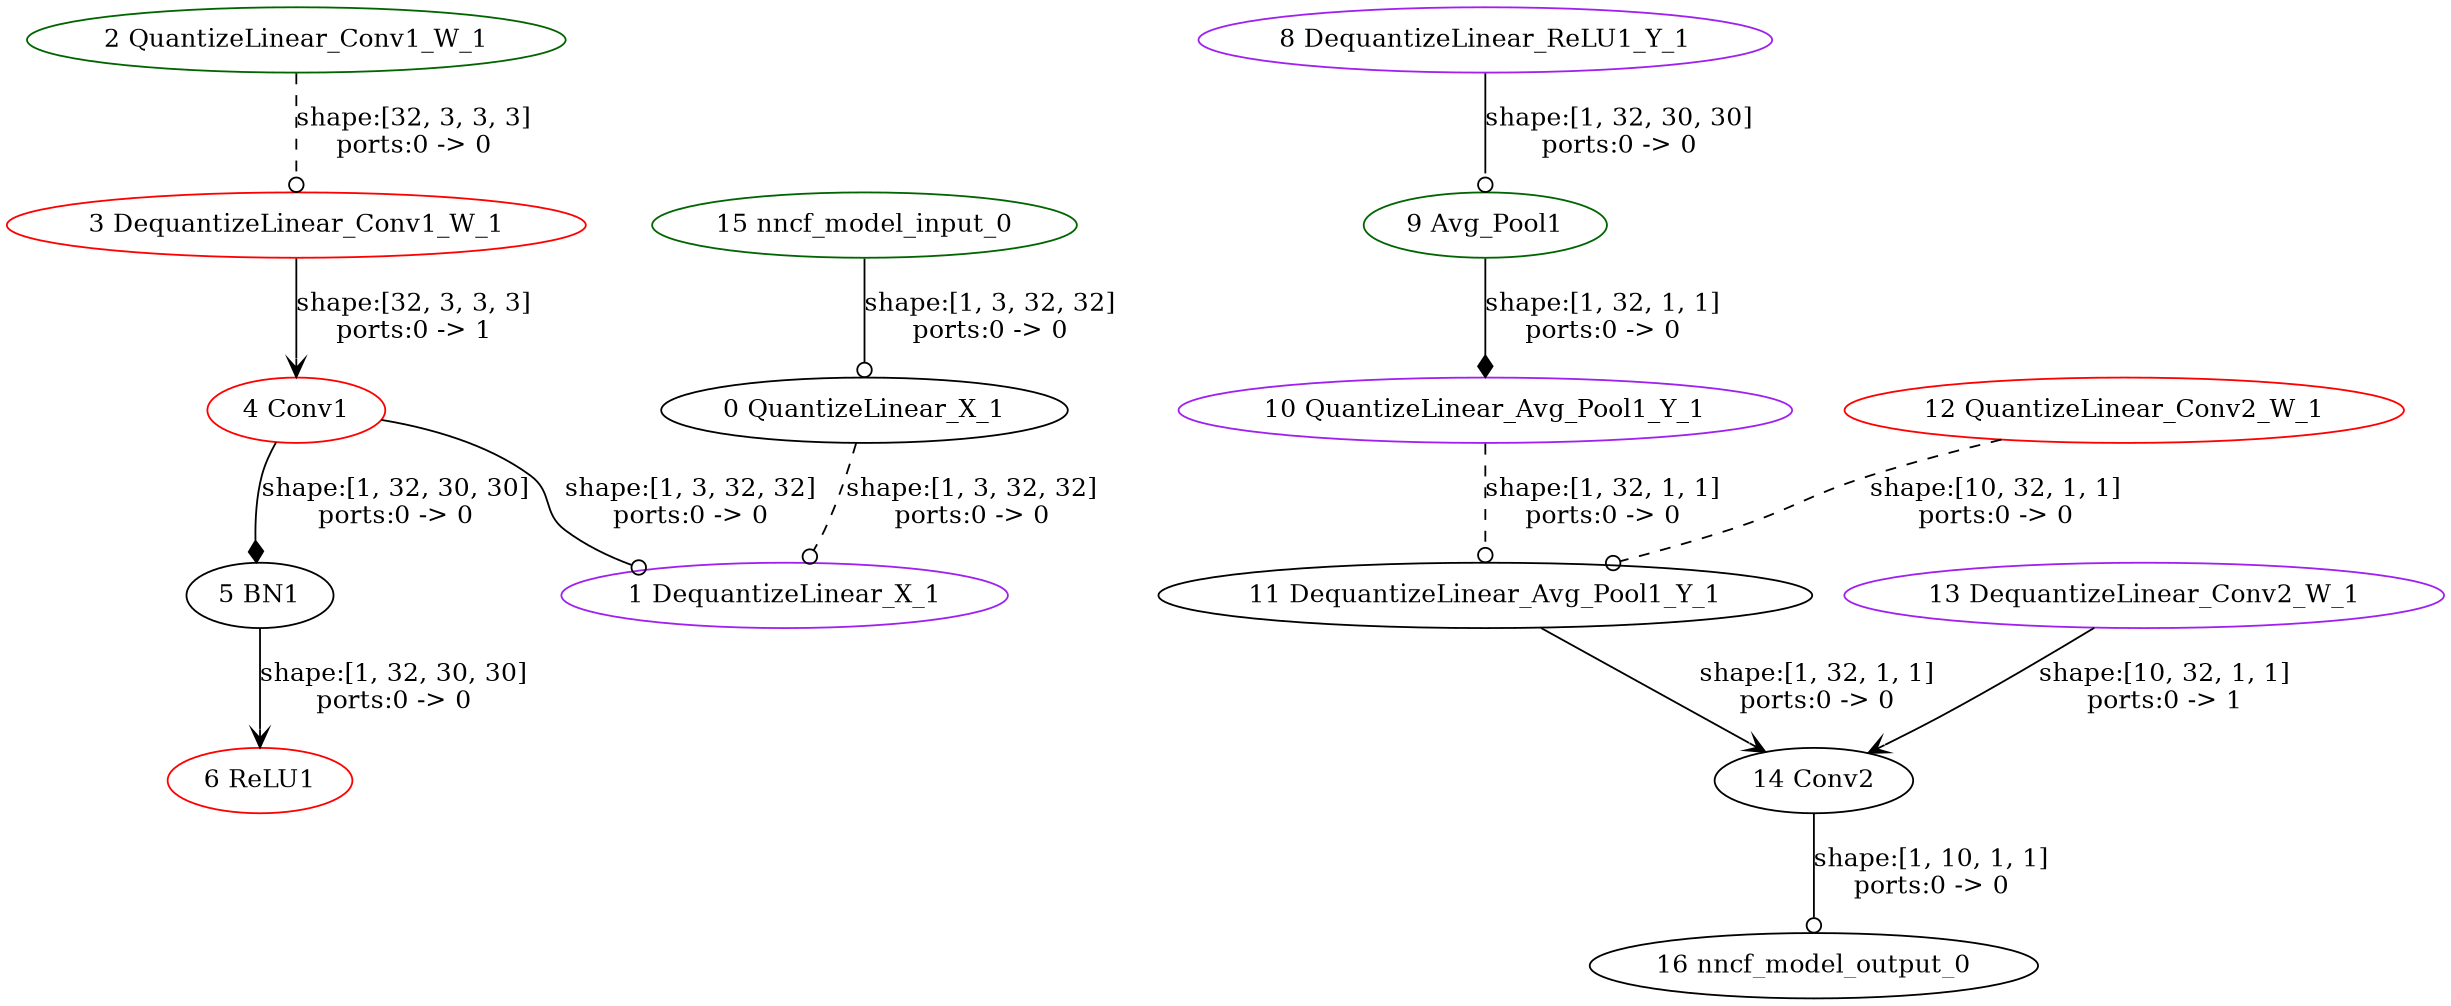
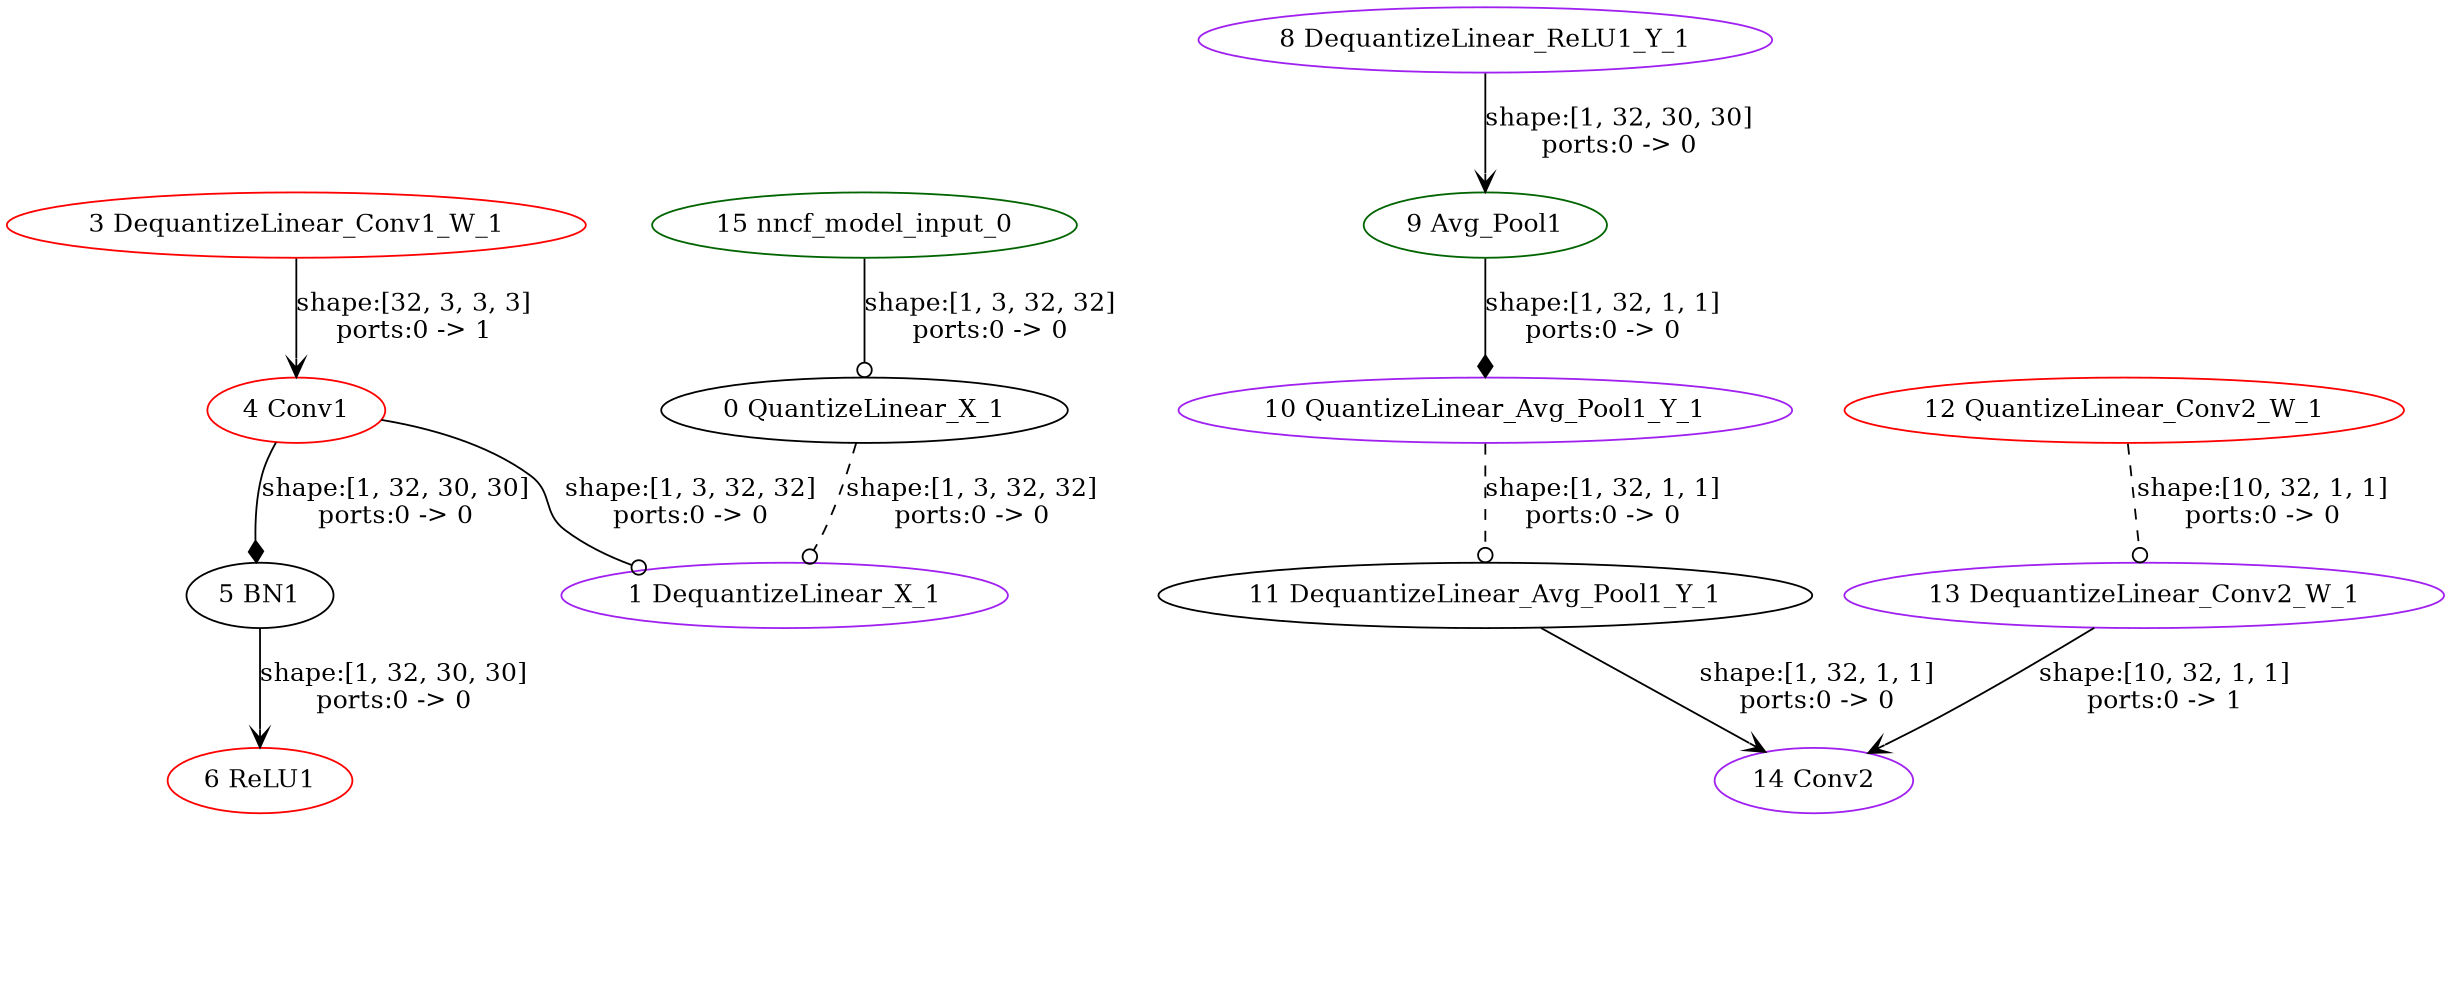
node "2 QuantizeLinear_Conv1_W_1": removed
edge "8 DequantizeLinear_ReLU1_Y_1" -> "9 Avg_Pool1": arrowhead odot -> vee
edge "12 QuantizeLinear_Conv2_W_1" -> "11 DequantizeLinear_Avg_Pool1_Y_1": now "12 QuantizeLinear_Conv2_W_1" -> "13 DequantizeLinear_Conv2_W_1"
node "14 Conv2": color black -> purple
node "16 nncf_model_output_0": removed
